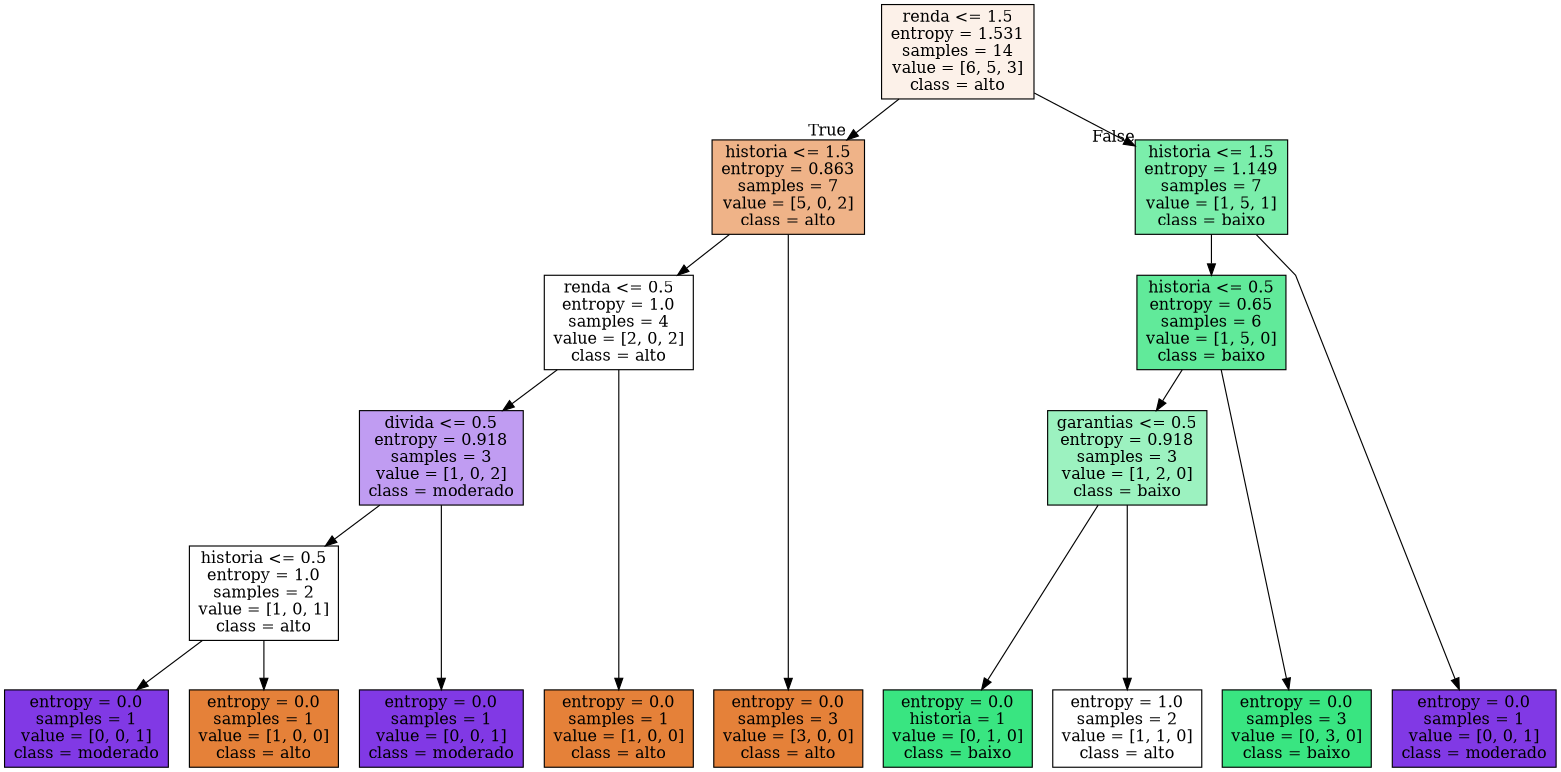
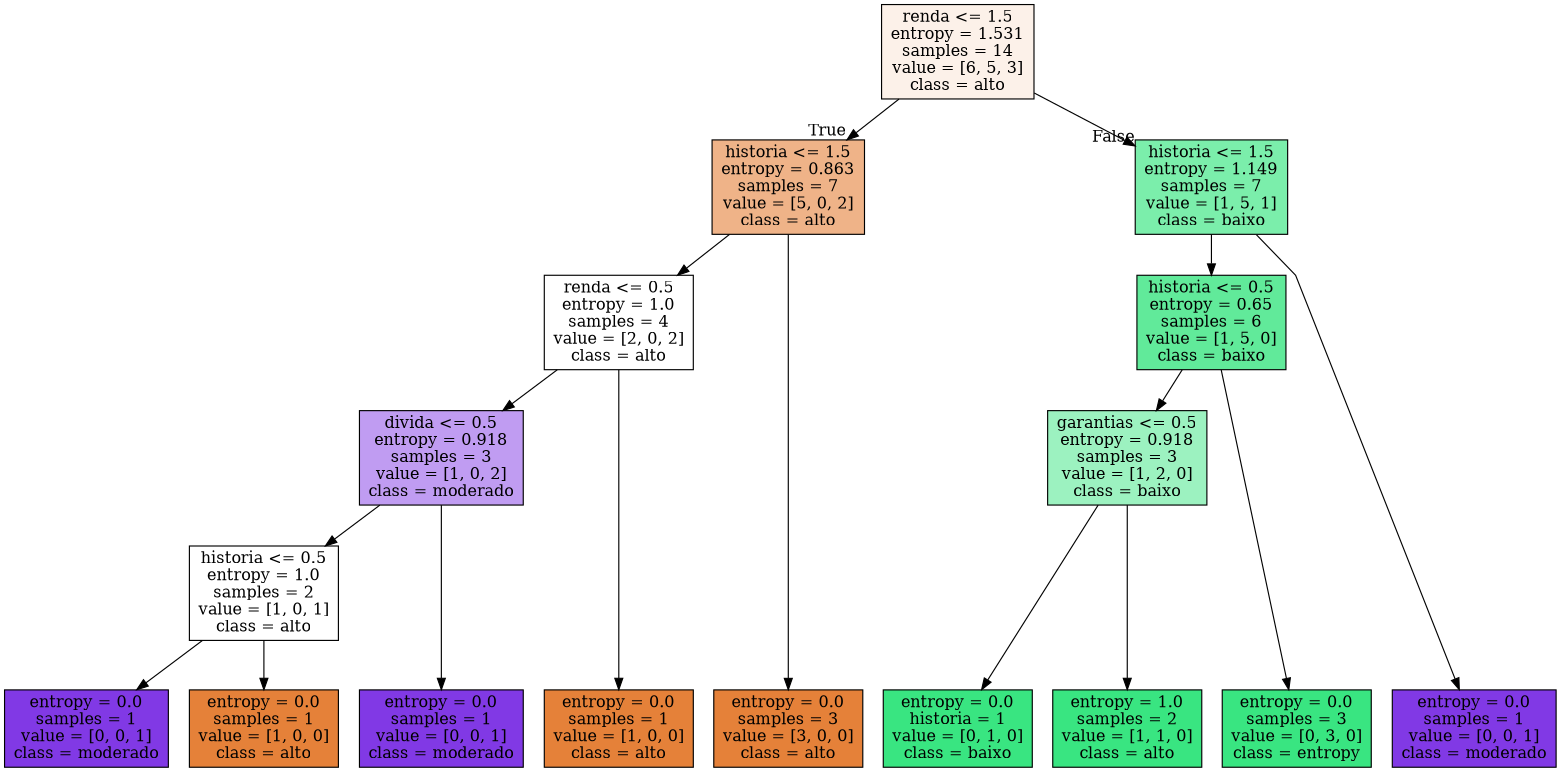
node "entropy = 1.0 samples = 2 value = [1, 1, 0] class = alto": fillcolor #ffffff -> #39e581
node "entropy = 0.0 samples = 3 value = [0, 3, 0] class = baixo": label "entropy = 0.0 samples = 3 value = [0, 3, 0] class = baixo" -> "entropy = 0.0 samples = 3 value = [0, 3, 0] class = entropy"
